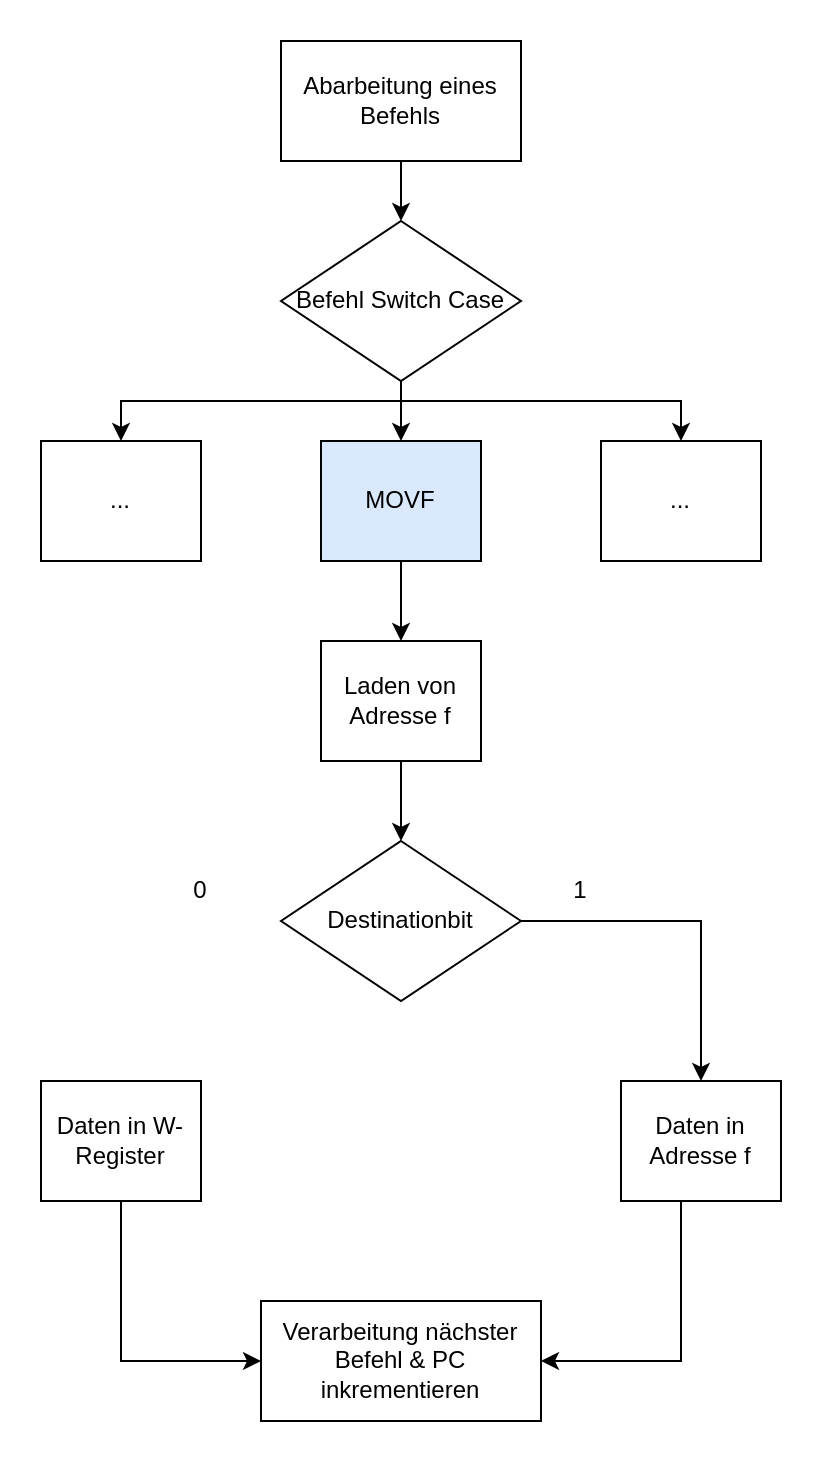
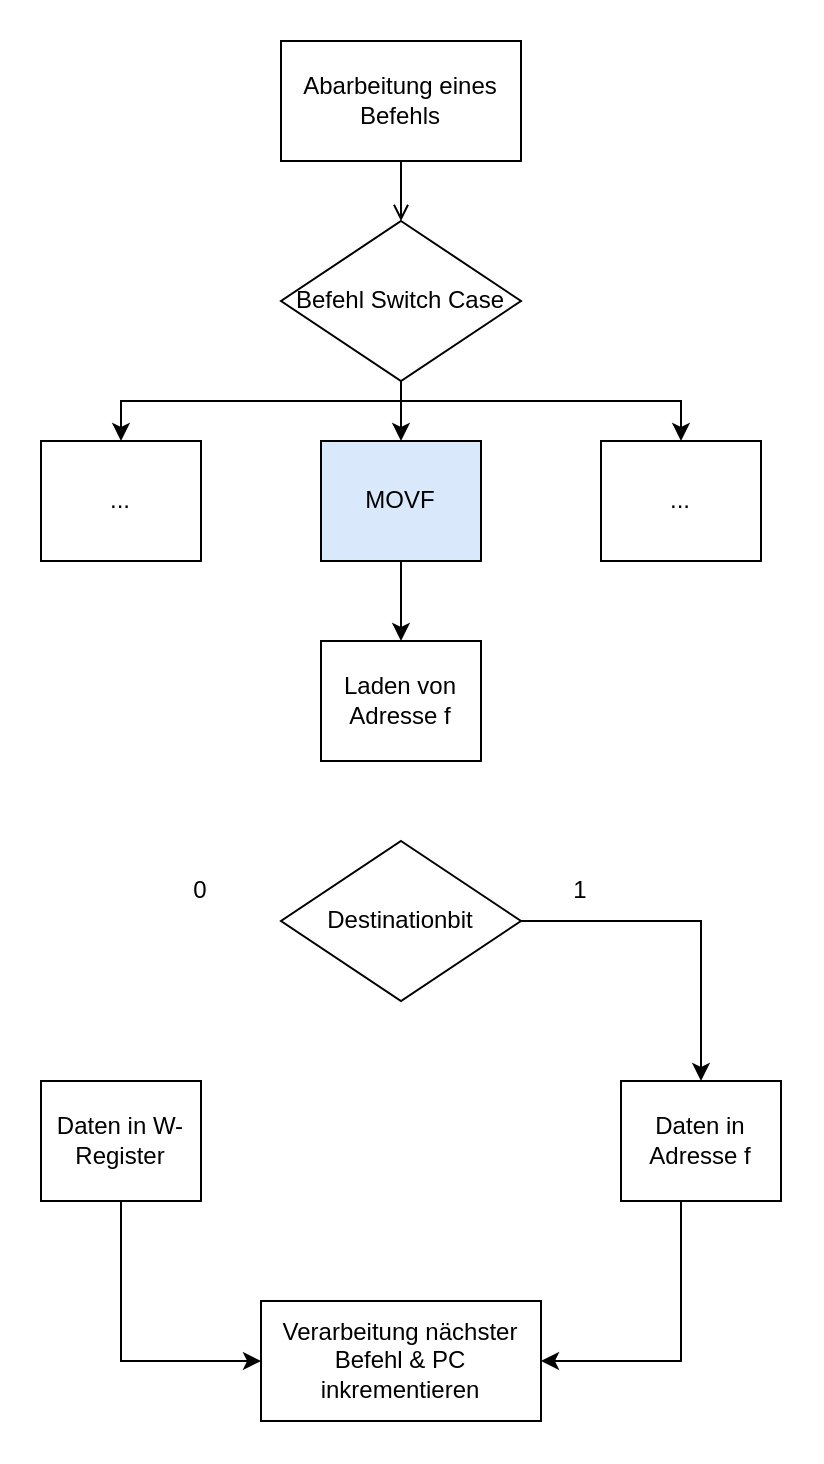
edge "Abarbeitung eines Befehls" -> "Befehl Switch Case": arrowhead classic -> open
edge "Laden von Adresse f" -> "Destinationbit": removed
